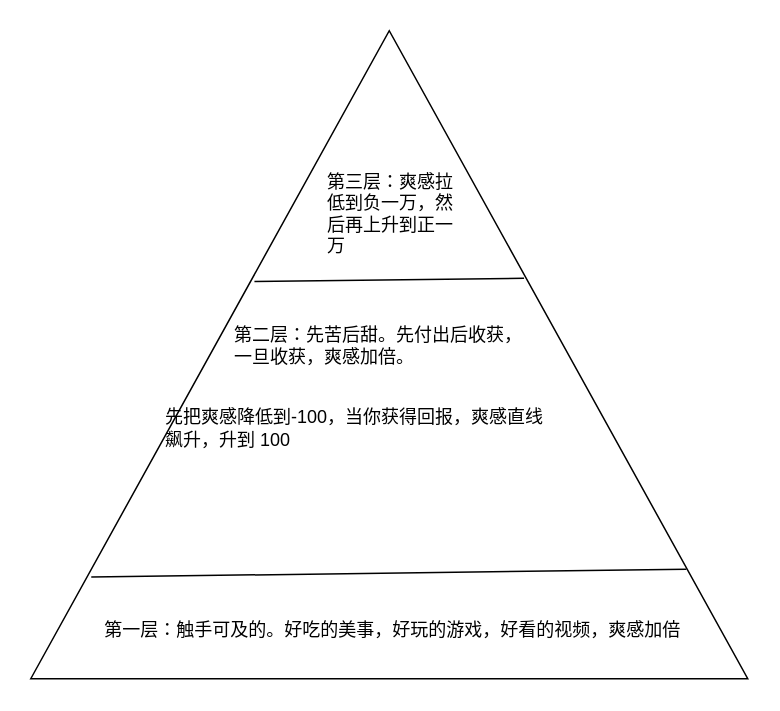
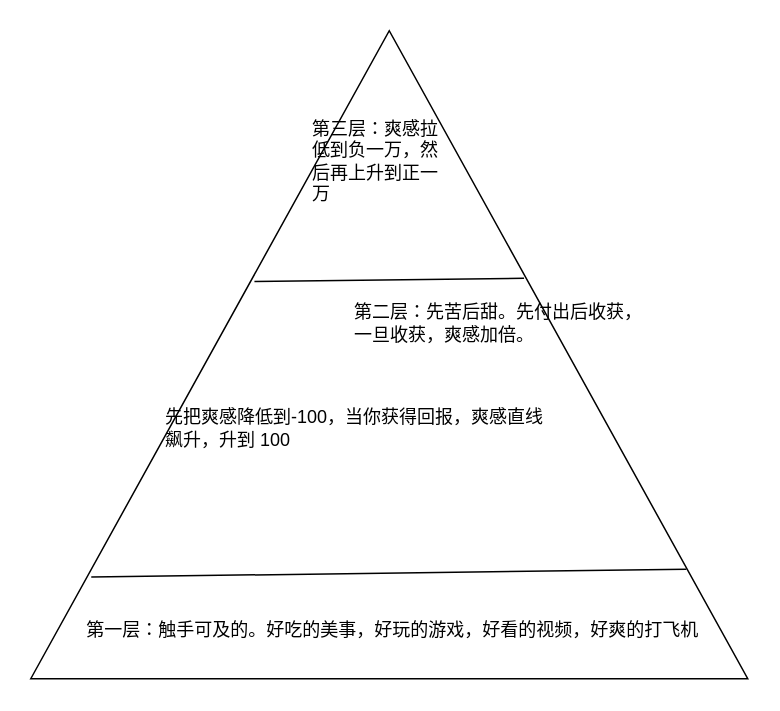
node "第三层：爽感拉低到负一万，然后再上升到正一万": moved (393, 214) -> (378, 161)
node "第二层：先苦后甜。先付出后收获，一旦收获，爽感加倍。": moved (382, 346) -> (502, 323)
node "第一层：触手可及的。好吃的美事，好玩的游戏，好看的视频，爽感加倍": label "第一层：触手可及的。好吃的美事，好玩的游戏，好看的视频，爽感加倍" -> "第一层：触手可及的。好吃的美事，好玩的游戏，好看的视频，好爽的打飞机"
